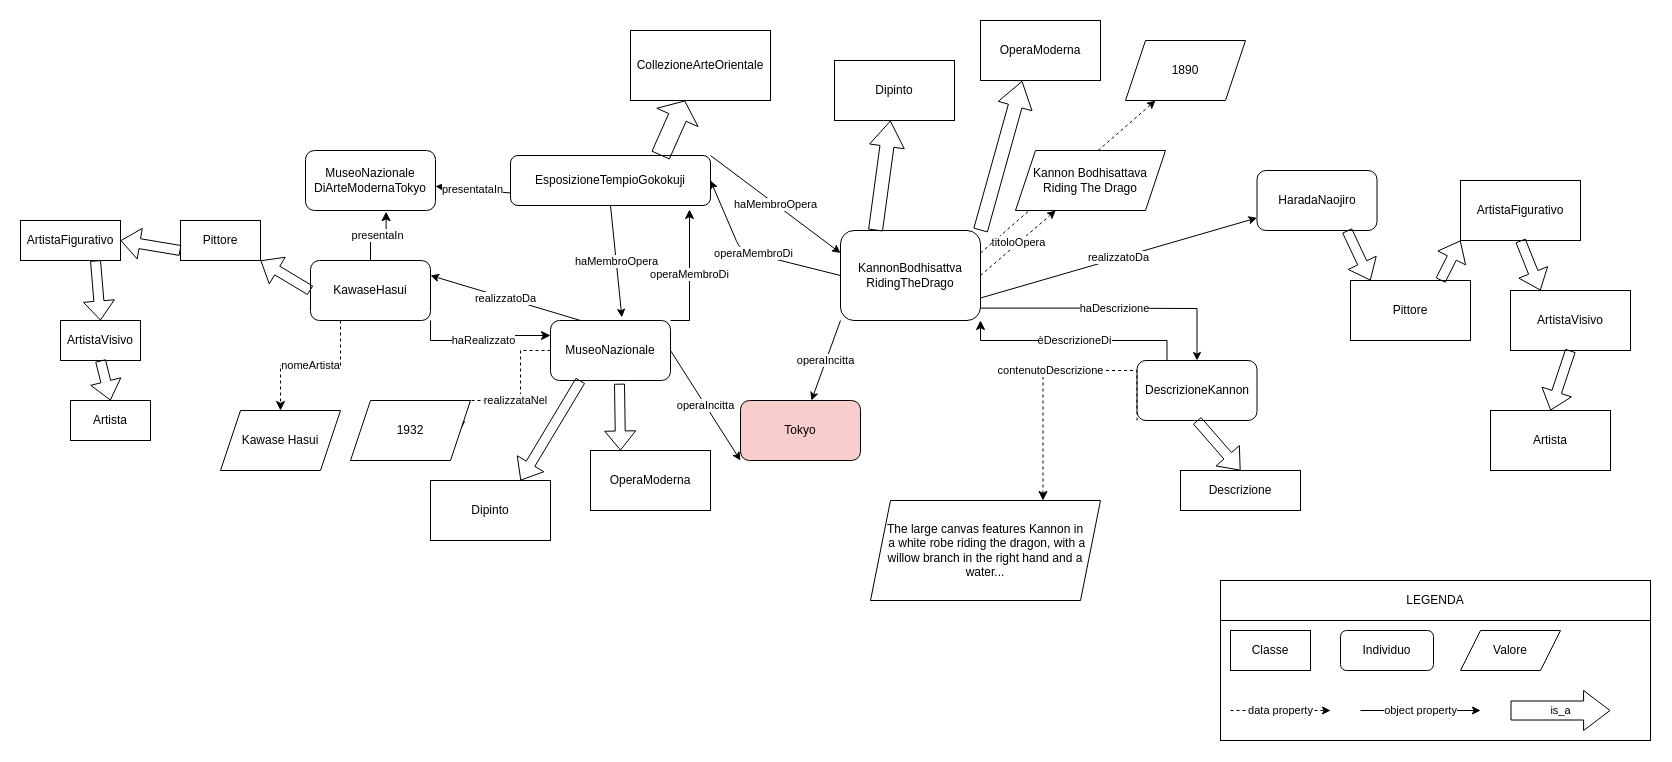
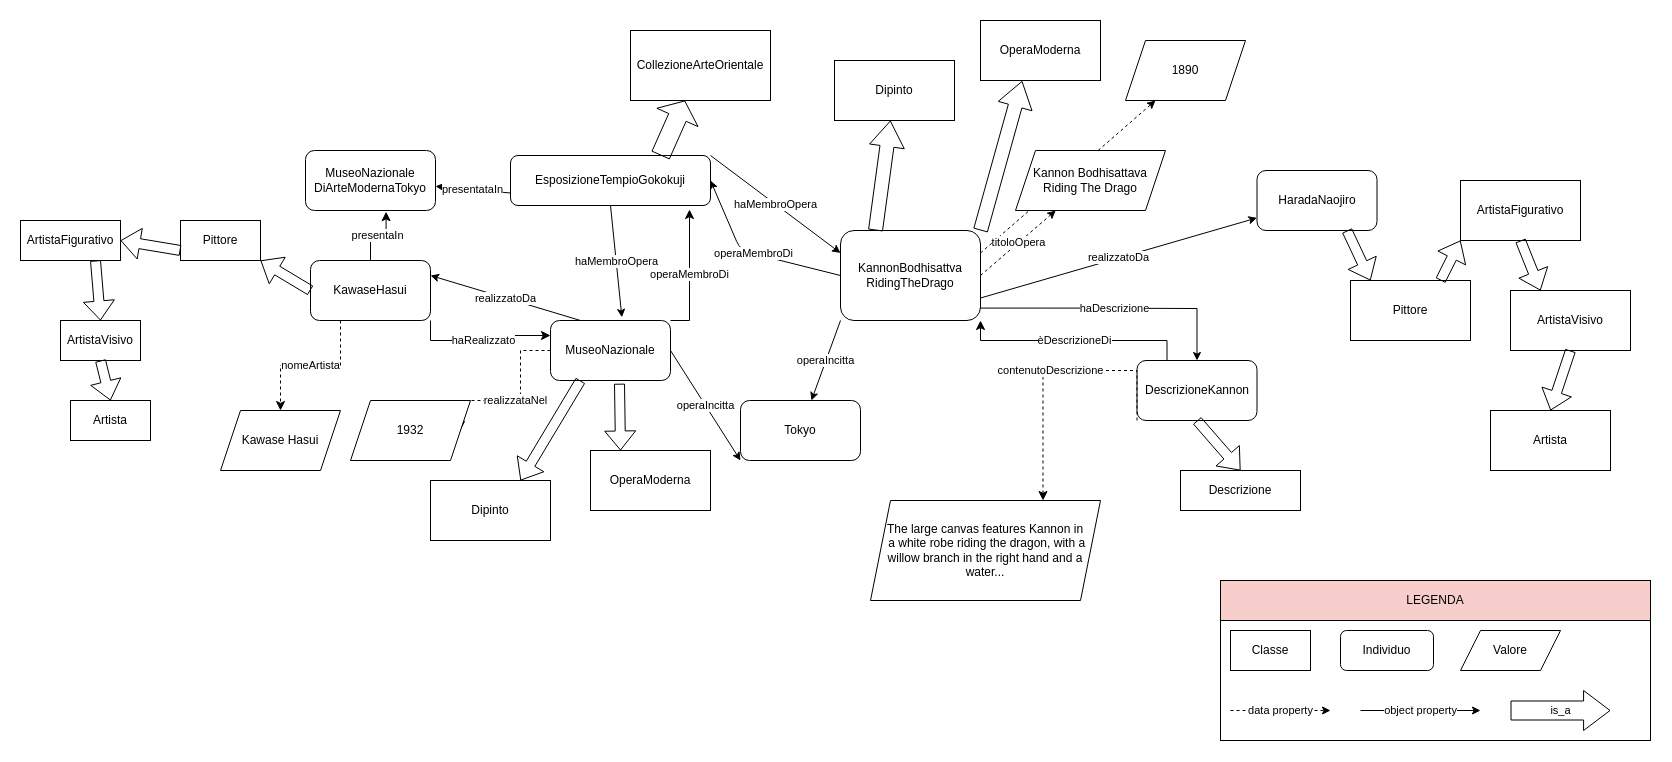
node "Tokyo": fillcolor #f8cecc -> #ffffff
node "LEGENDA": fillcolor #ffffff -> #f8cecc
